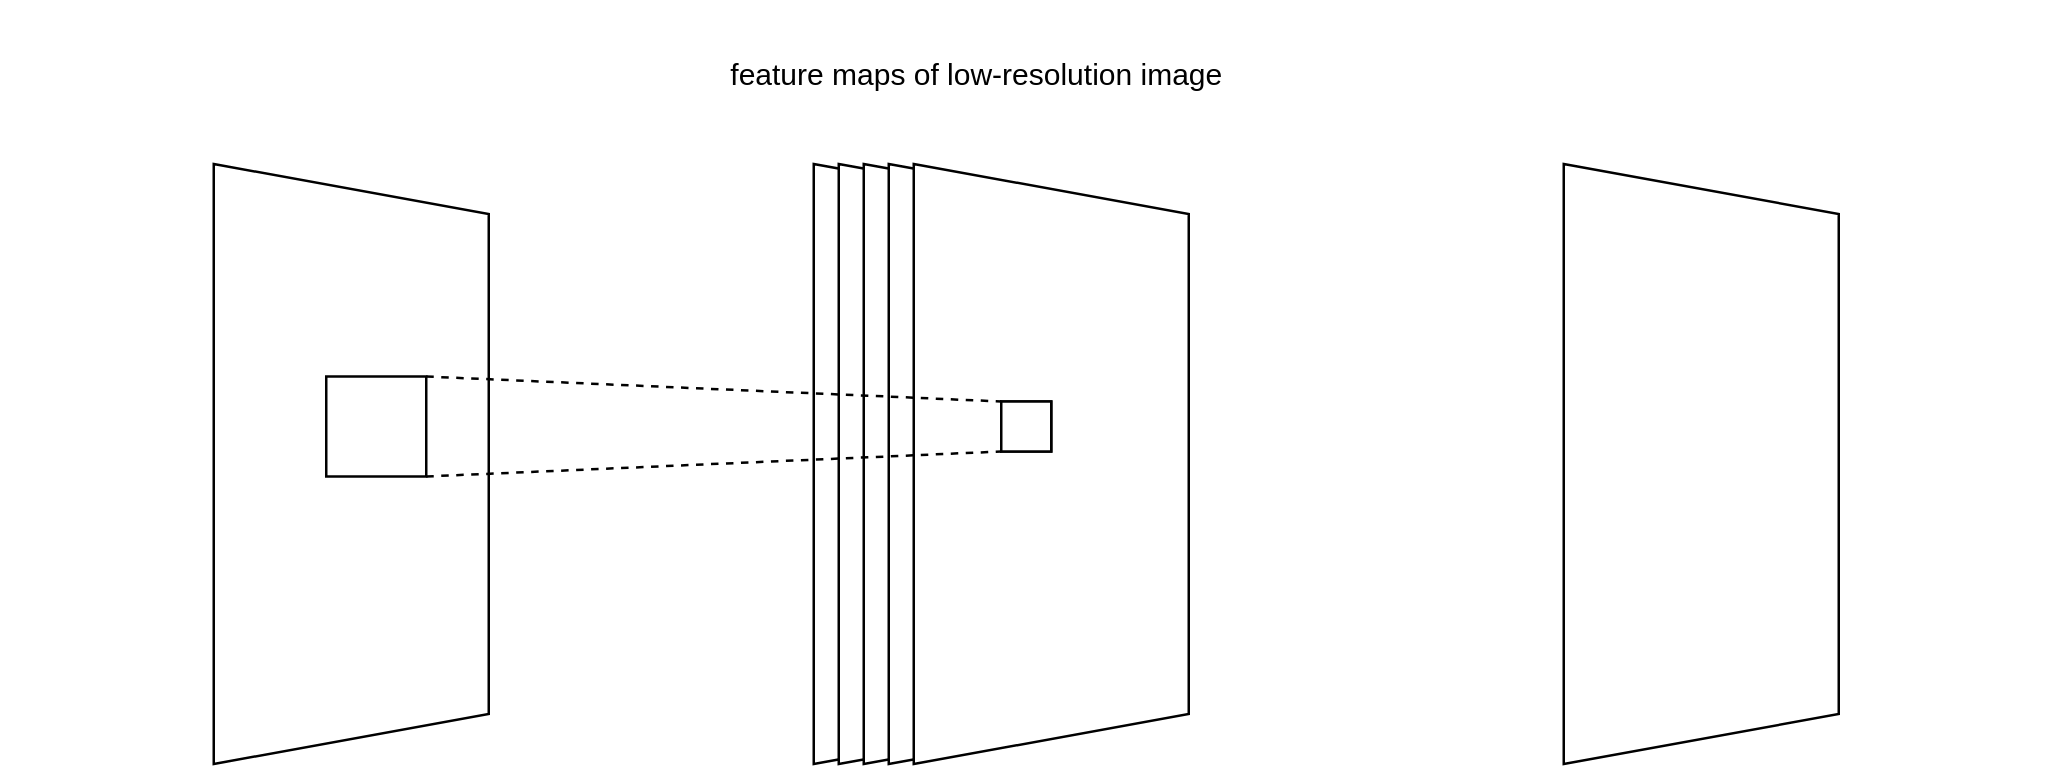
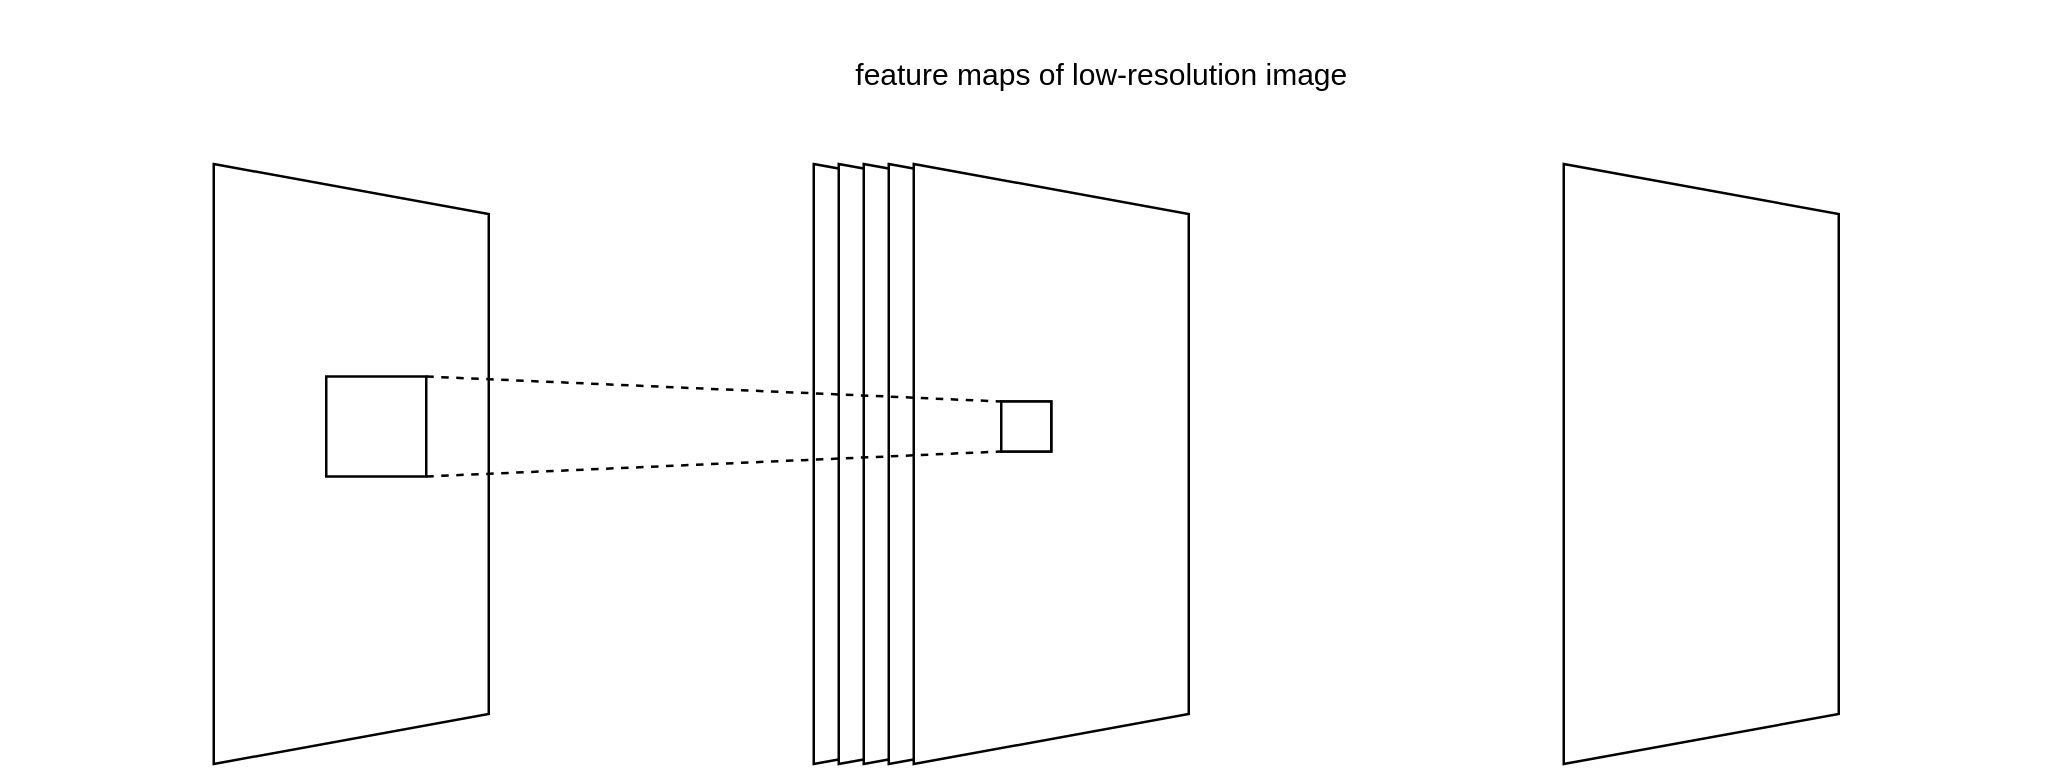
node "feature maps of low-resolution image": moved (976, 76) -> (1101, 76)
